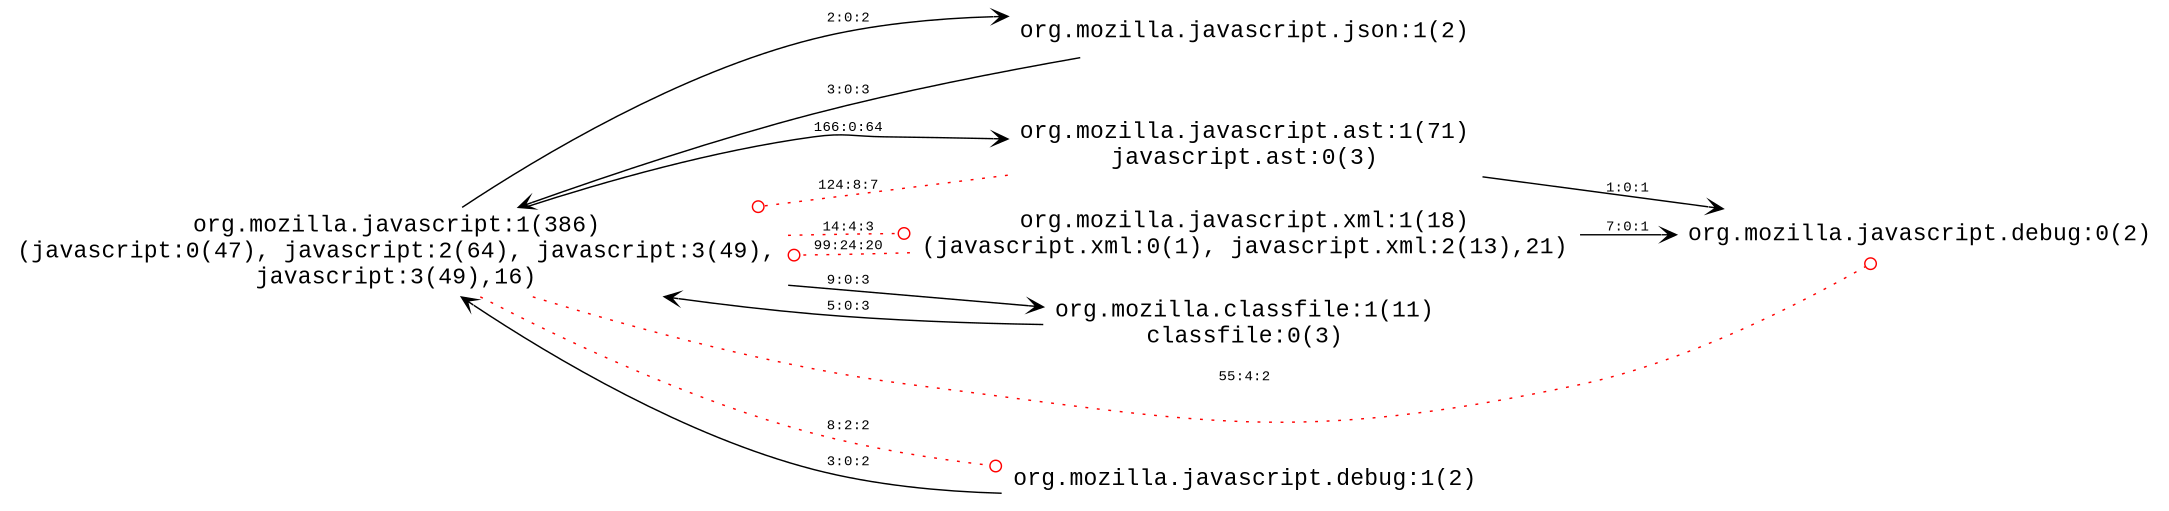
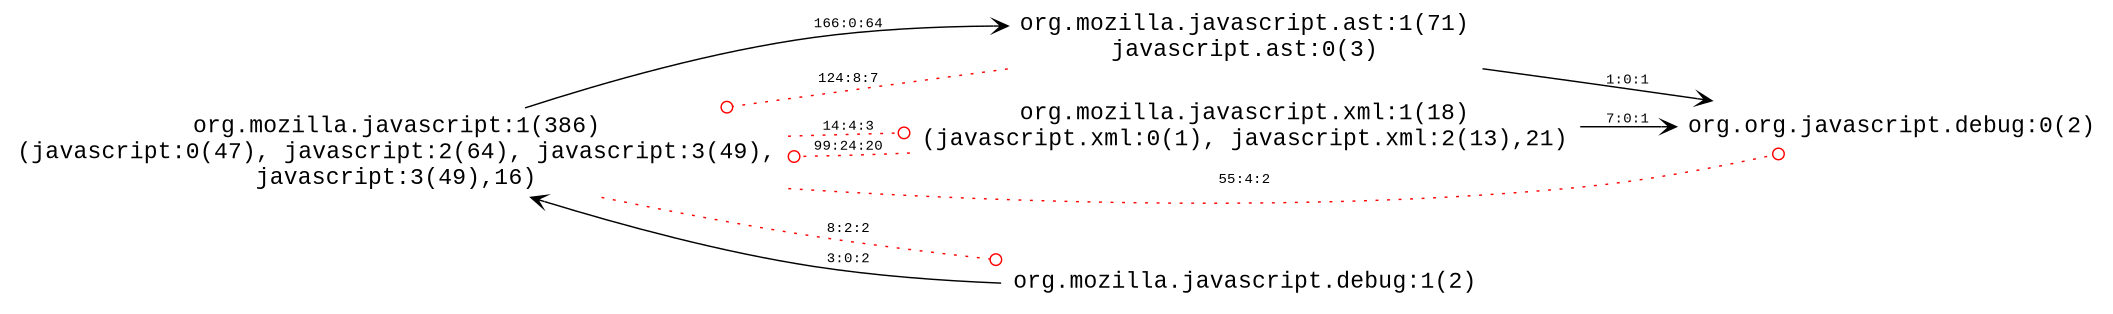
node "org.mozilla.javascript.json:1(2)": removed
node "org.mozilla.javascript.debug:0(2)": label "org.mozilla.javascript.debug:0(2)" -> "org.org.javascript.debug:0(2)"
node "org.mozilla.classfile:1(11) classfile:0(3)": removed
